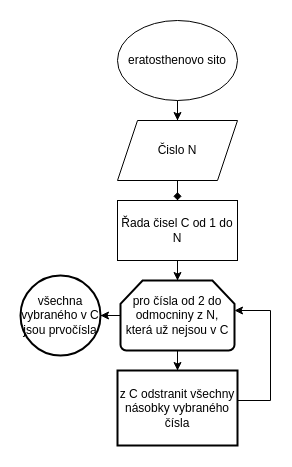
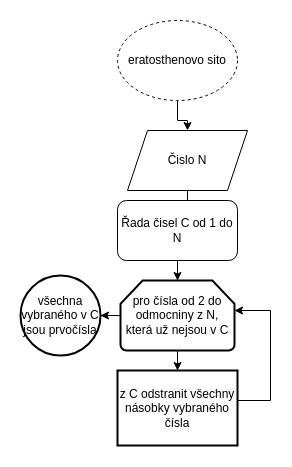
node "eratosthenovo sito": style solid -> dashed
node "Čislo N": moved (178, 151) -> (188, 161)
node "Řada čisel C od 1 do N": shape rectangle -> rounded rectangle
